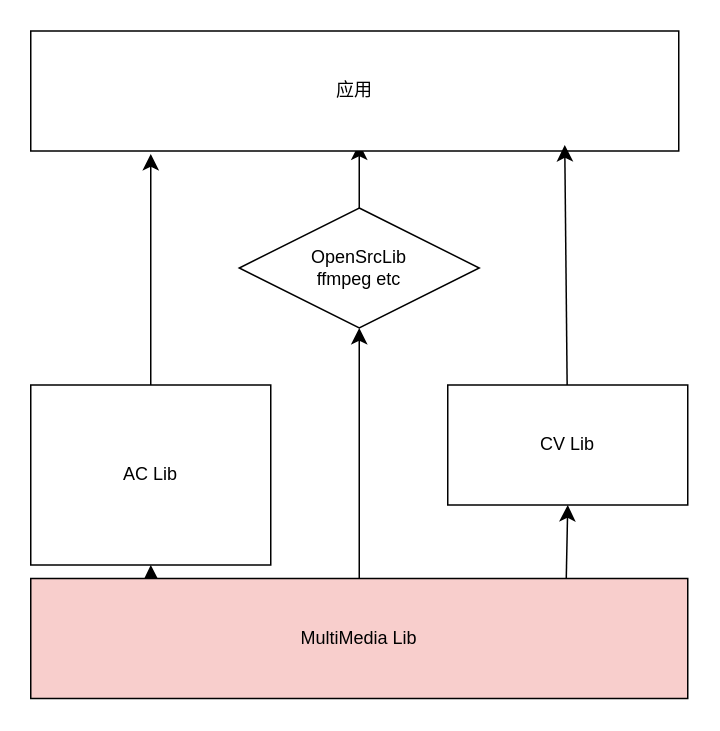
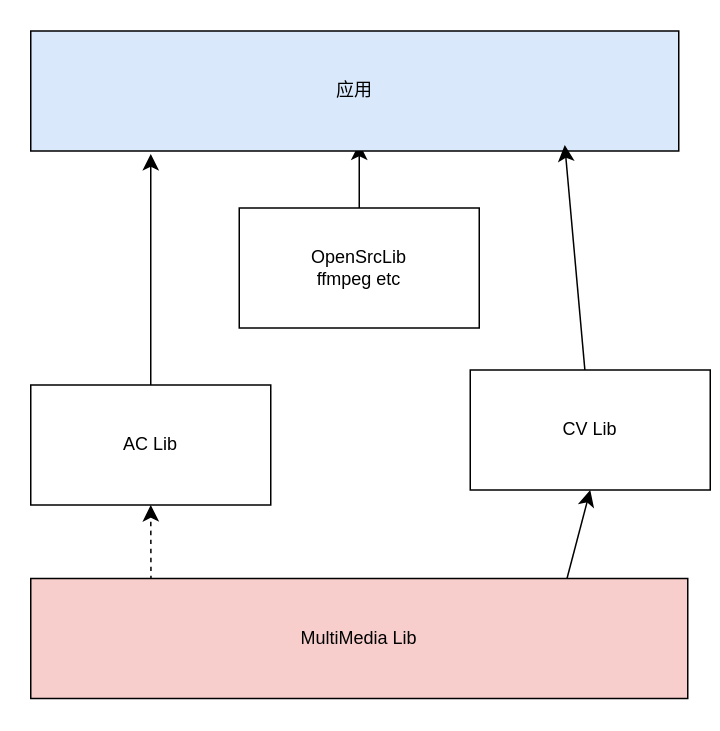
node "应用": fillcolor #ffffff -> #dae8fc
node "OpenSrcLib ffmpeg etc": shape diamond -> rectangle
node "CV Lib": moved (568, 445) -> (590, 430)
edge "MultiMedia Lib" -> "OpenSrcLib ffmpeg etc": removed
node "AC Lib": size 240x180 -> 240x120
